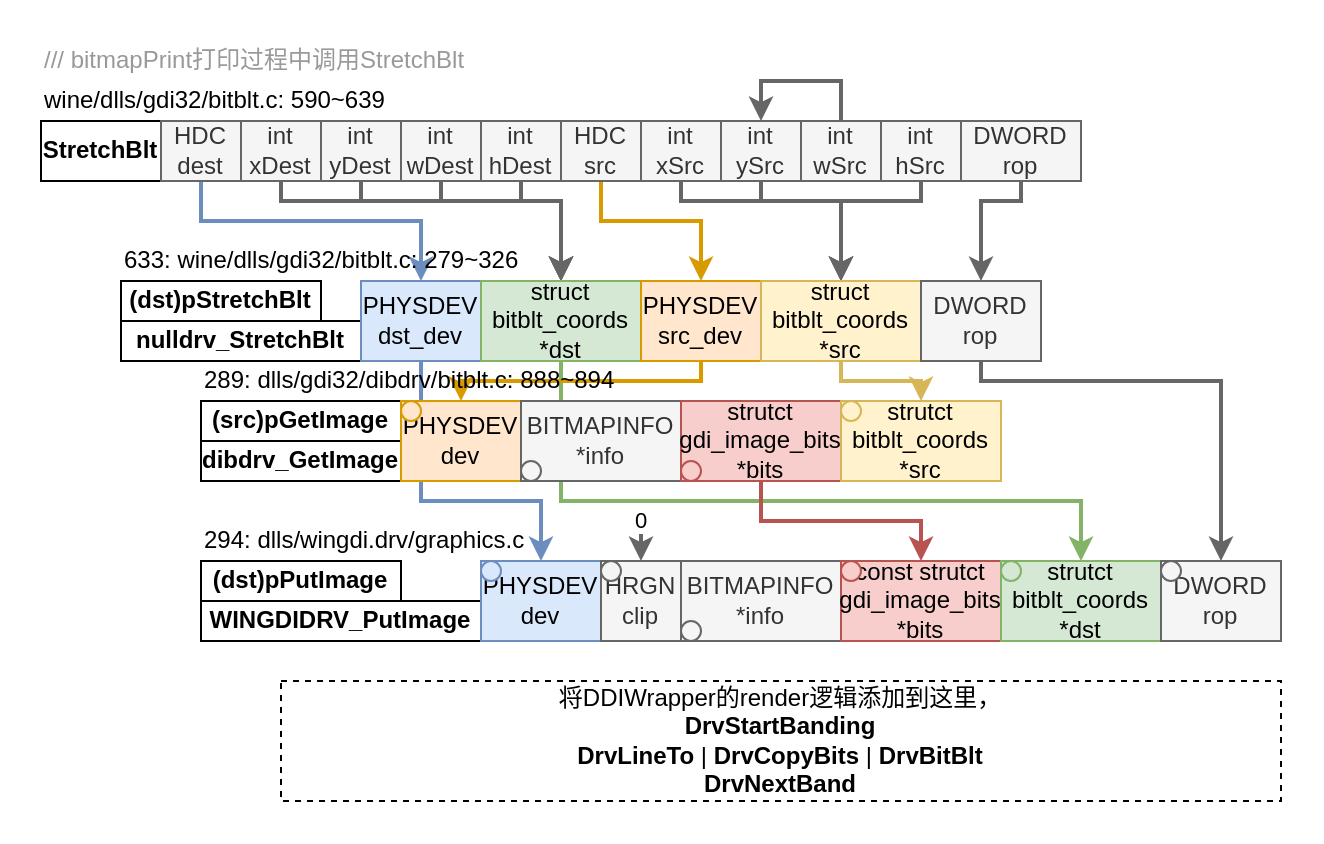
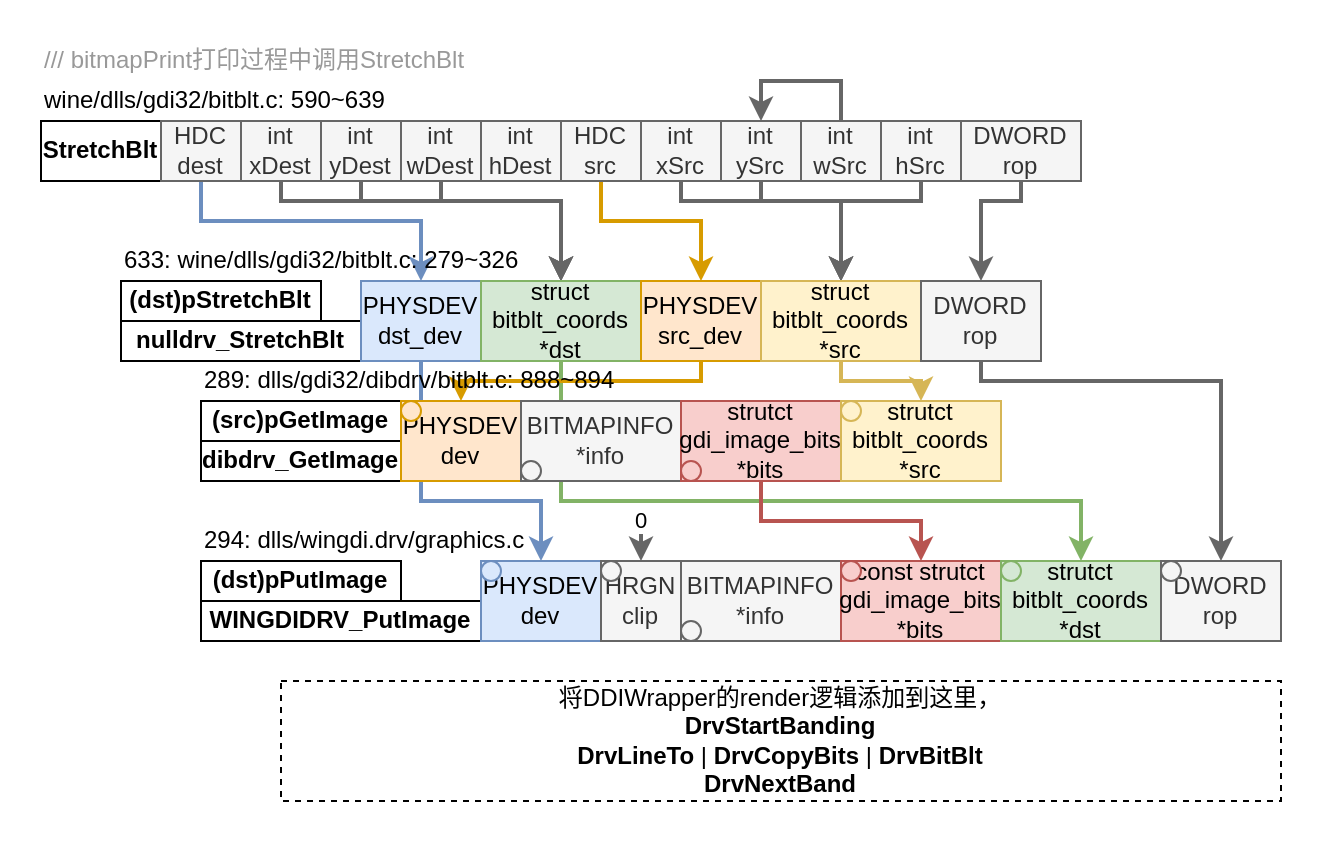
edge "int hDest" -> "struct bitblt_coords *dst": removed
